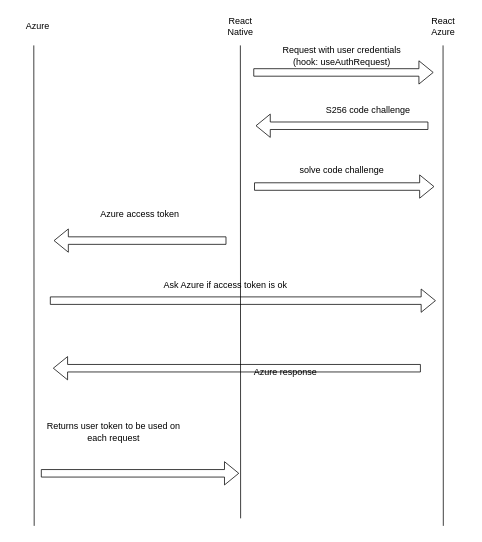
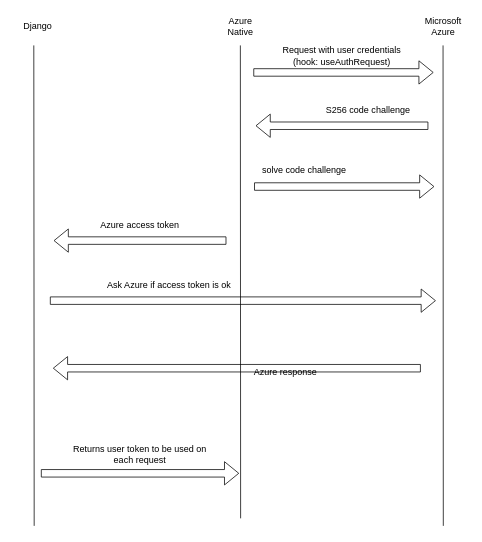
node "Azure": label "Azure" -> "Django"
node "React Native": label "React Native" -> "Azure Native"
node "React Azure": label "React Azure" -> "Microsoft Azure"
node "solve code challenge": moved (342, 171) -> (304, 171)
node "Azure access token": moved (140, 214) -> (140, 225)
node "Ask Azure if access token is ok": moved (225, 284) -> (169, 284)
node "Returns user token to be used on each request": moved (114, 432) -> (140, 454)
